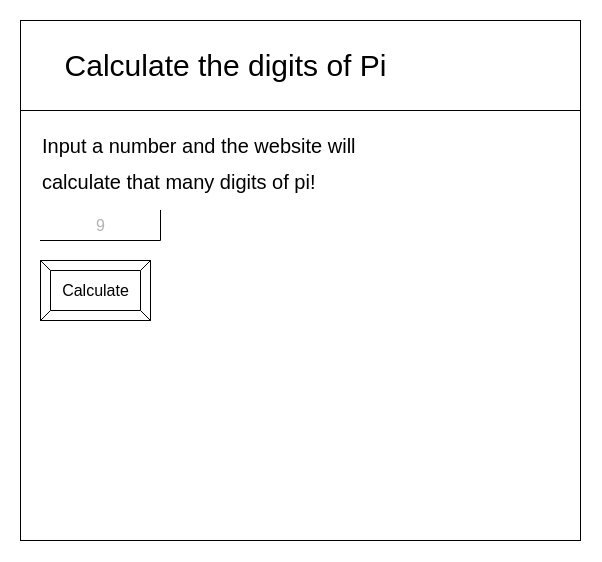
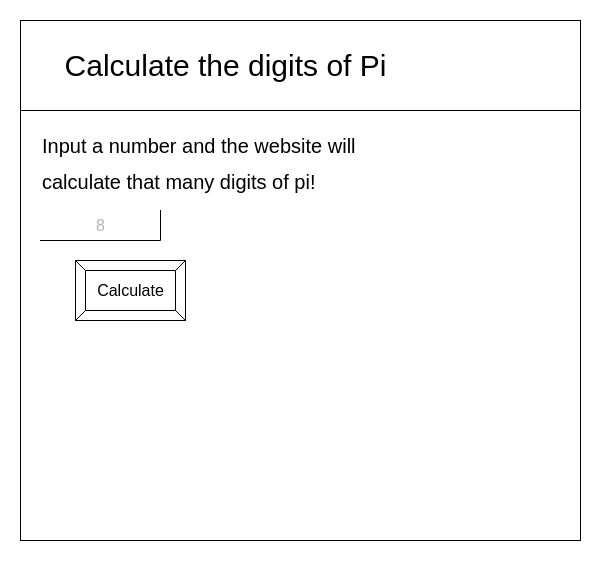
node "9": label "9" -> "8"
node "Calculate": moved (96, 291) -> (131, 291)
